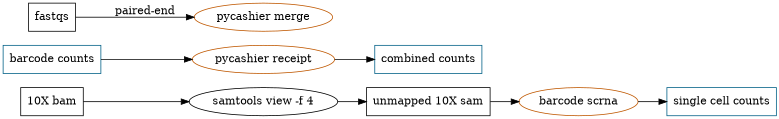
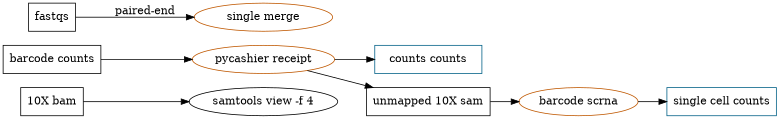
node "pycashier merge": label "pycashier merge" -> "single merge"
node "barcode counts": color #005f86 -> black
node "combined counts": label "combined counts" -> "counts counts"
edge "samtools view -f 4" -> "unmapped 10X sam": now "pycashier receipt" -> "unmapped 10X sam"
